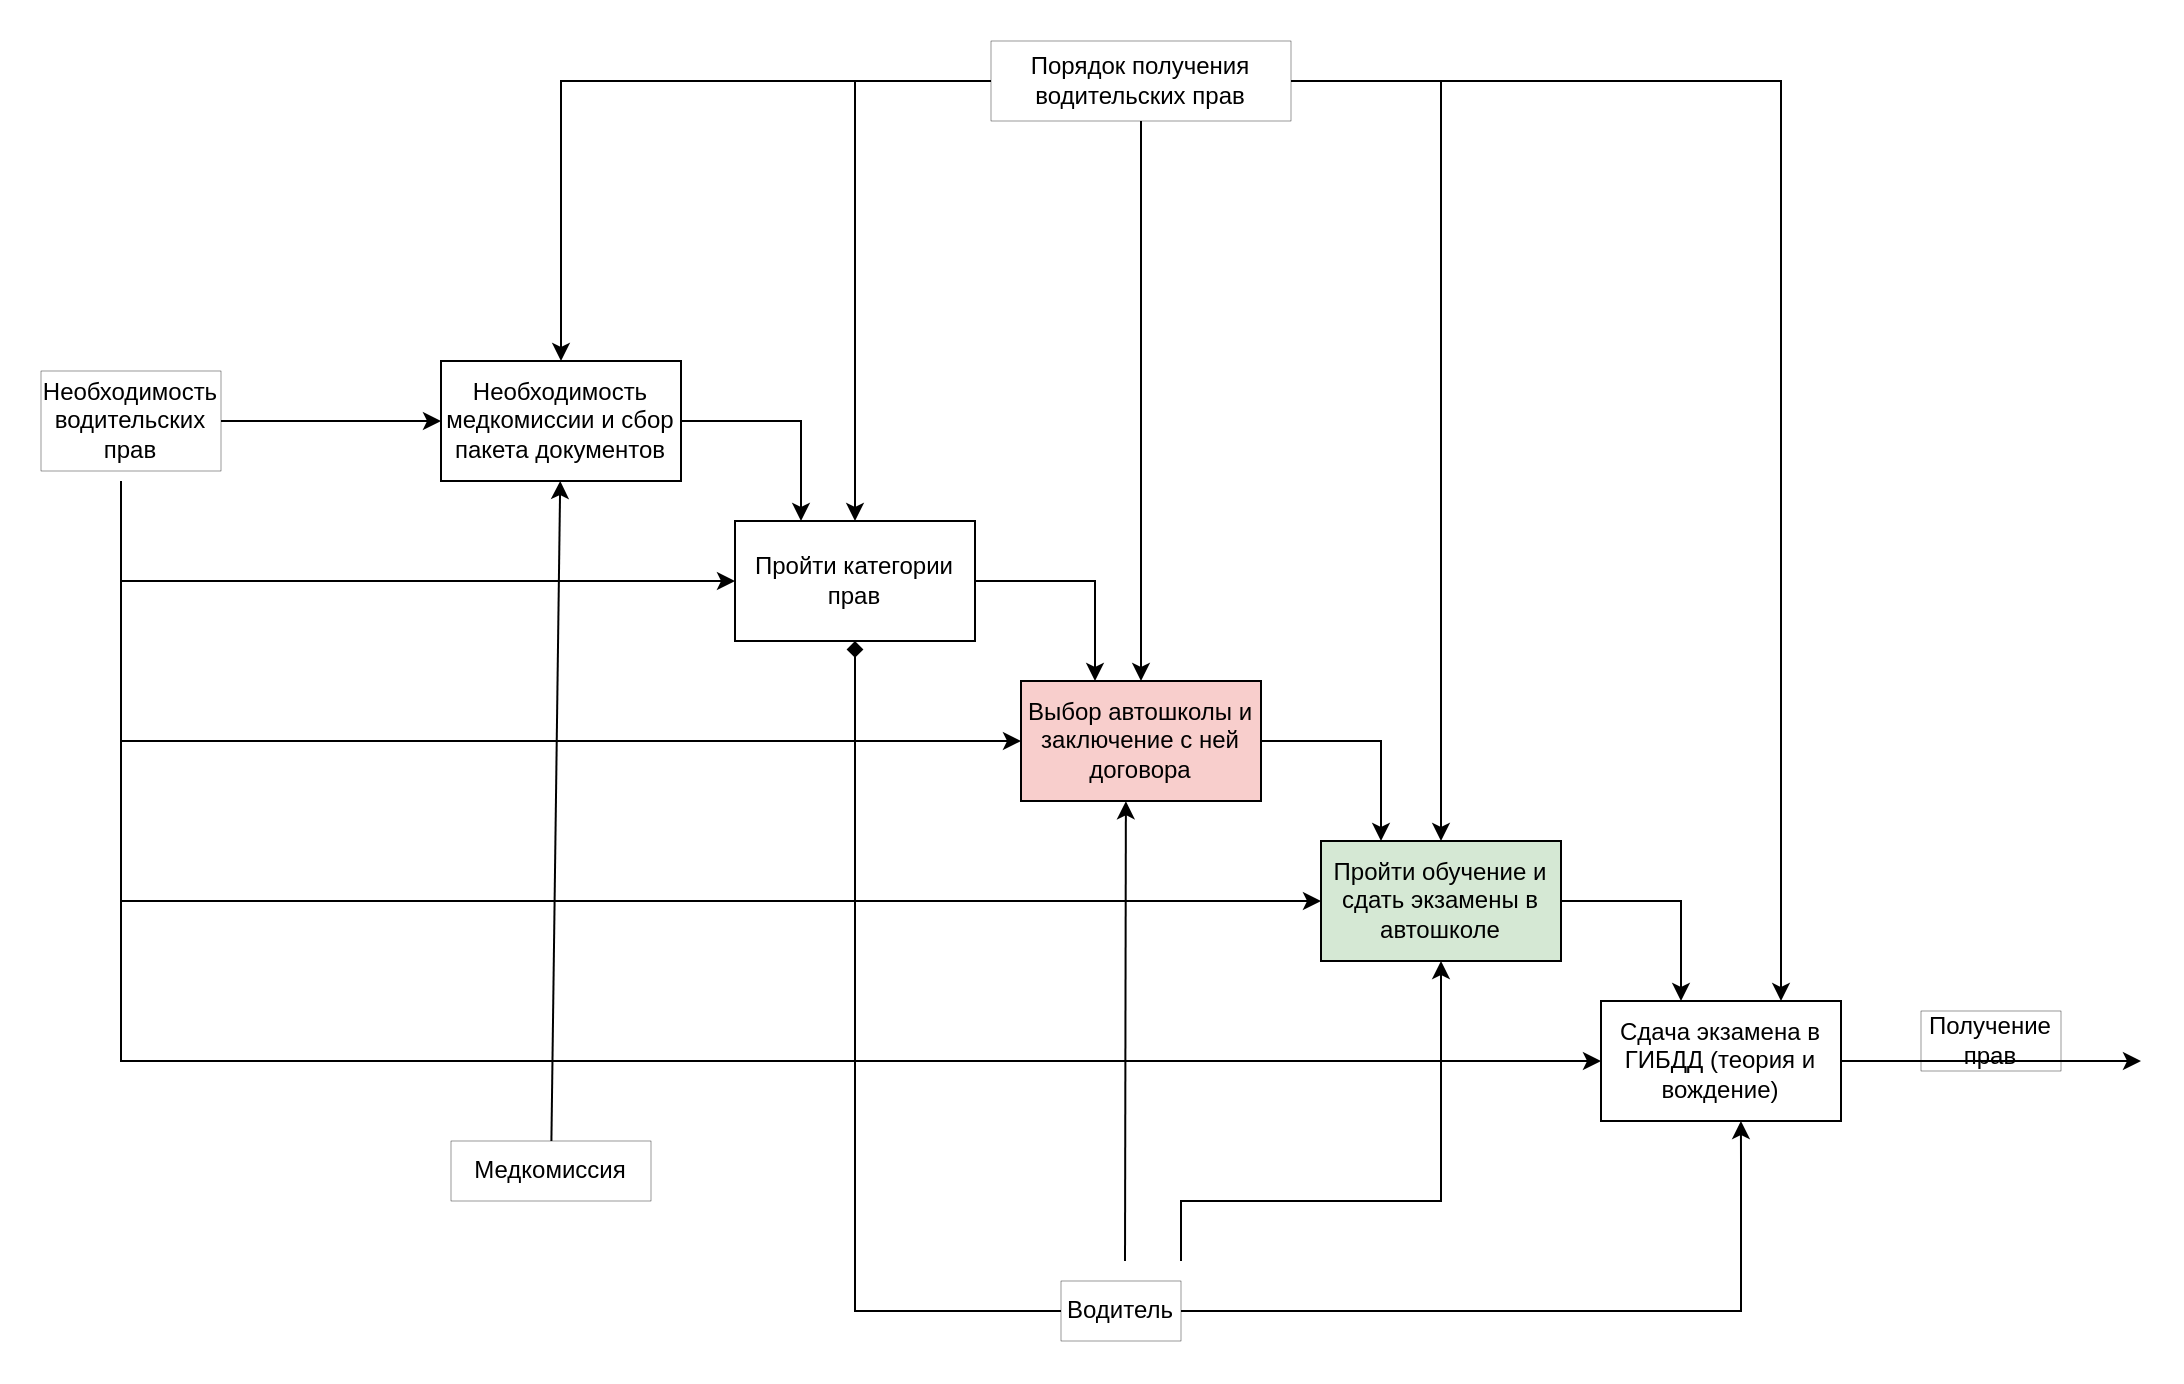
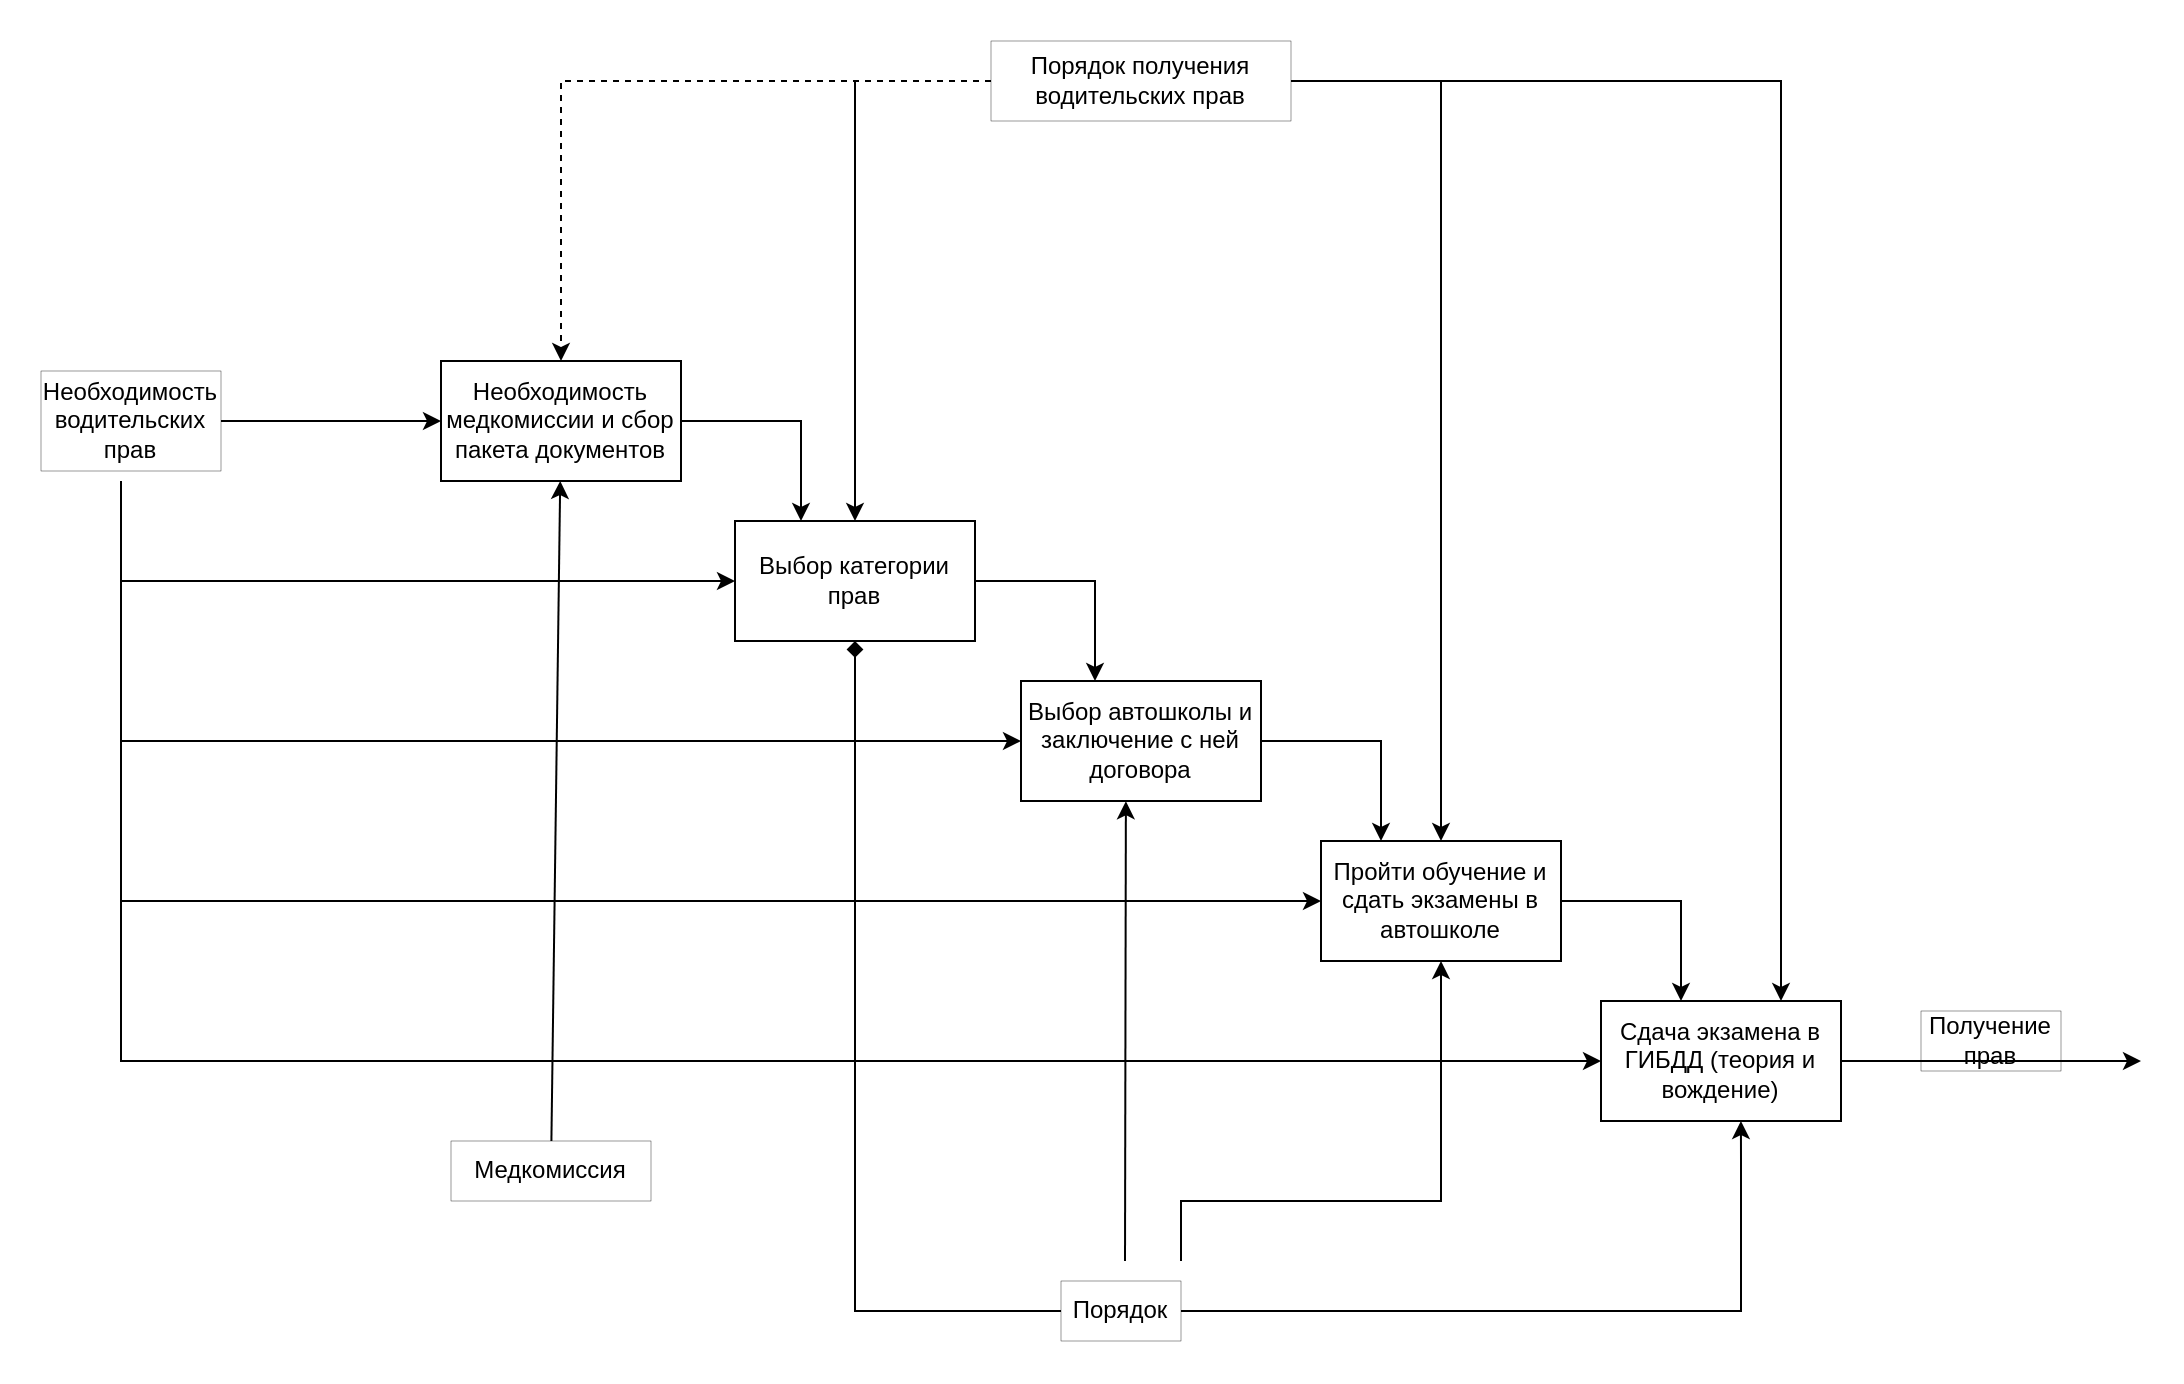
edge "Порядок получения водительских прав" -> "Необходимость медкомиссии и сбор пакета документов": style solid -> dashed
edge "Порядок получения водительских прав" -> "Выбор автошколы и заключение с ней договора": removed
node "Пройти категории прав": label "Пройти категории прав" -> "Выбор категории прав"
node "Выбор автошколы и заключение с ней договора": fillcolor #f8cecc -> #ffffff
node "Пройти обучение и сдать экзамены в автошколе": fillcolor #d5e8d4 -> #ffffff
node "Водитель": label "Водитель" -> "Порядок"
